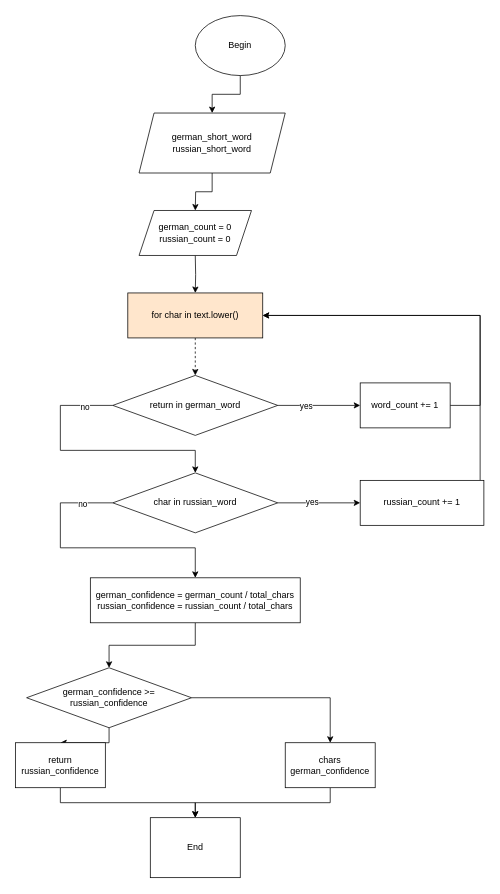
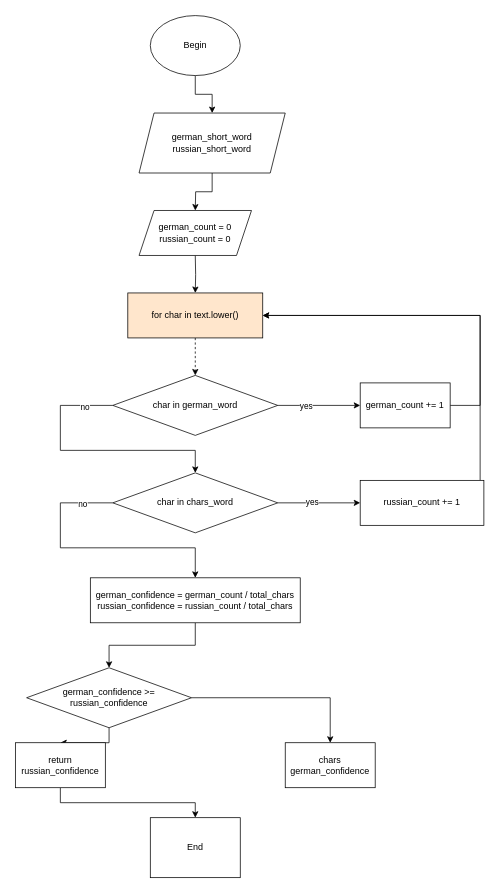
node "Begin": moved (240, 45) -> (195, 45)
node "return in german_word": label "return in german_word" -> "char in german_word"
node "word_count += 1": label "word_count += 1" -> "german_count += 1"
node "char in russian_word": label "char in russian_word" -> "char in chars_word"
edge "chars german_confidence" -> "End": removed
